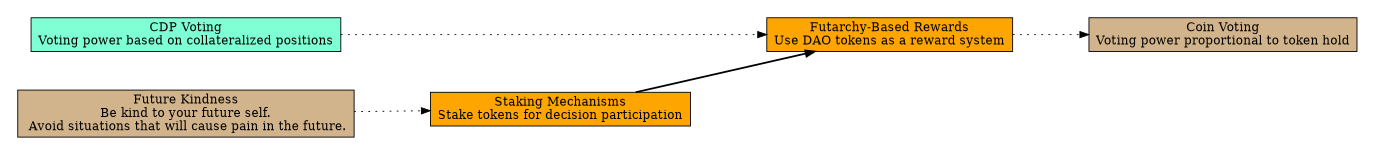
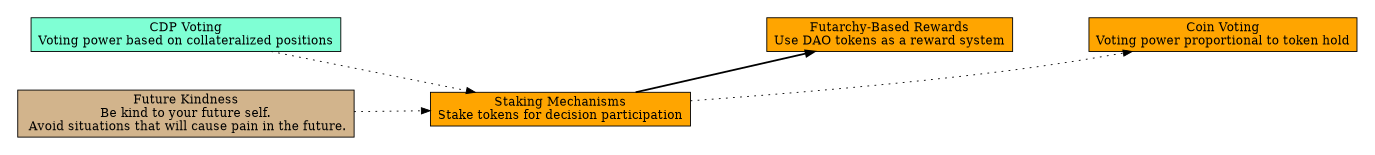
edge "CDP Voting Voting power based on collateralized positions" -> "Futarchy-Based Rewards Use DAO tokens as a reward system": now "CDP Voting Voting power based on collateralized positions" -> "Staking Mechanisms Stake tokens for decision participation"
edge "Futarchy-Based Rewards Use DAO tokens as a reward system" -> "Coin Voting Voting power proportional to token hold": now "Staking Mechanisms Stake tokens for decision participation" -> "Coin Voting Voting power proportional to token hold"
node "Coin Voting Voting power proportional to token hold": fillcolor tan -> orange
